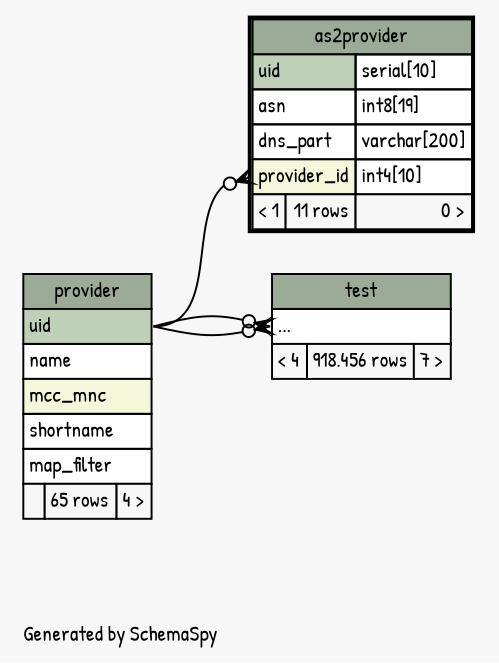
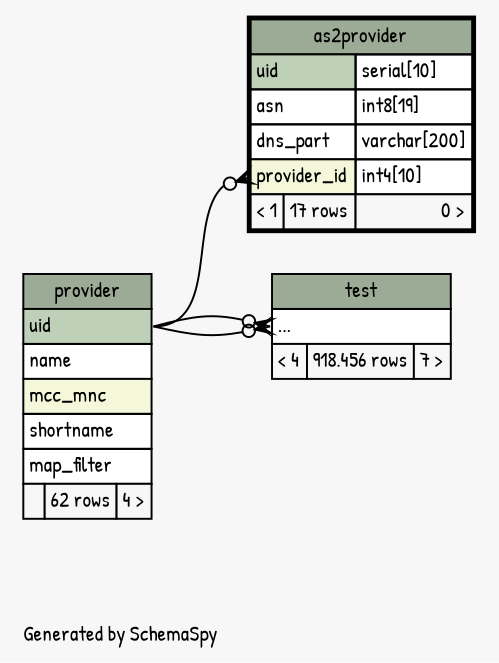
node "as2provider": text "11 rows" -> "17 rows"
node "provider": text "65 rows" -> "62 rows"
